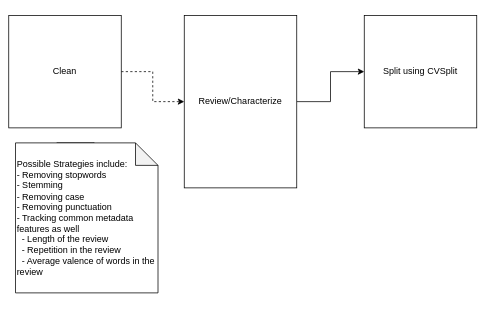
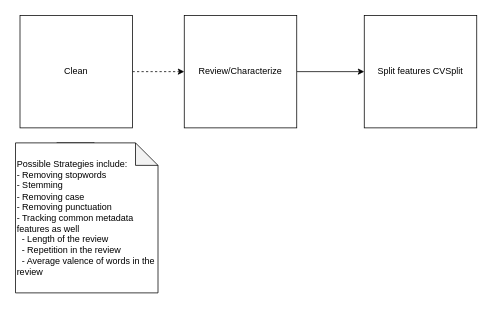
node "Clean": moved (65, 72) -> (76, 72)
node "Split using CVSplit": label "Split using CVSplit" -> "Split features CVSplit"
node "Review/Characterize": size 113x173 -> 113x113
